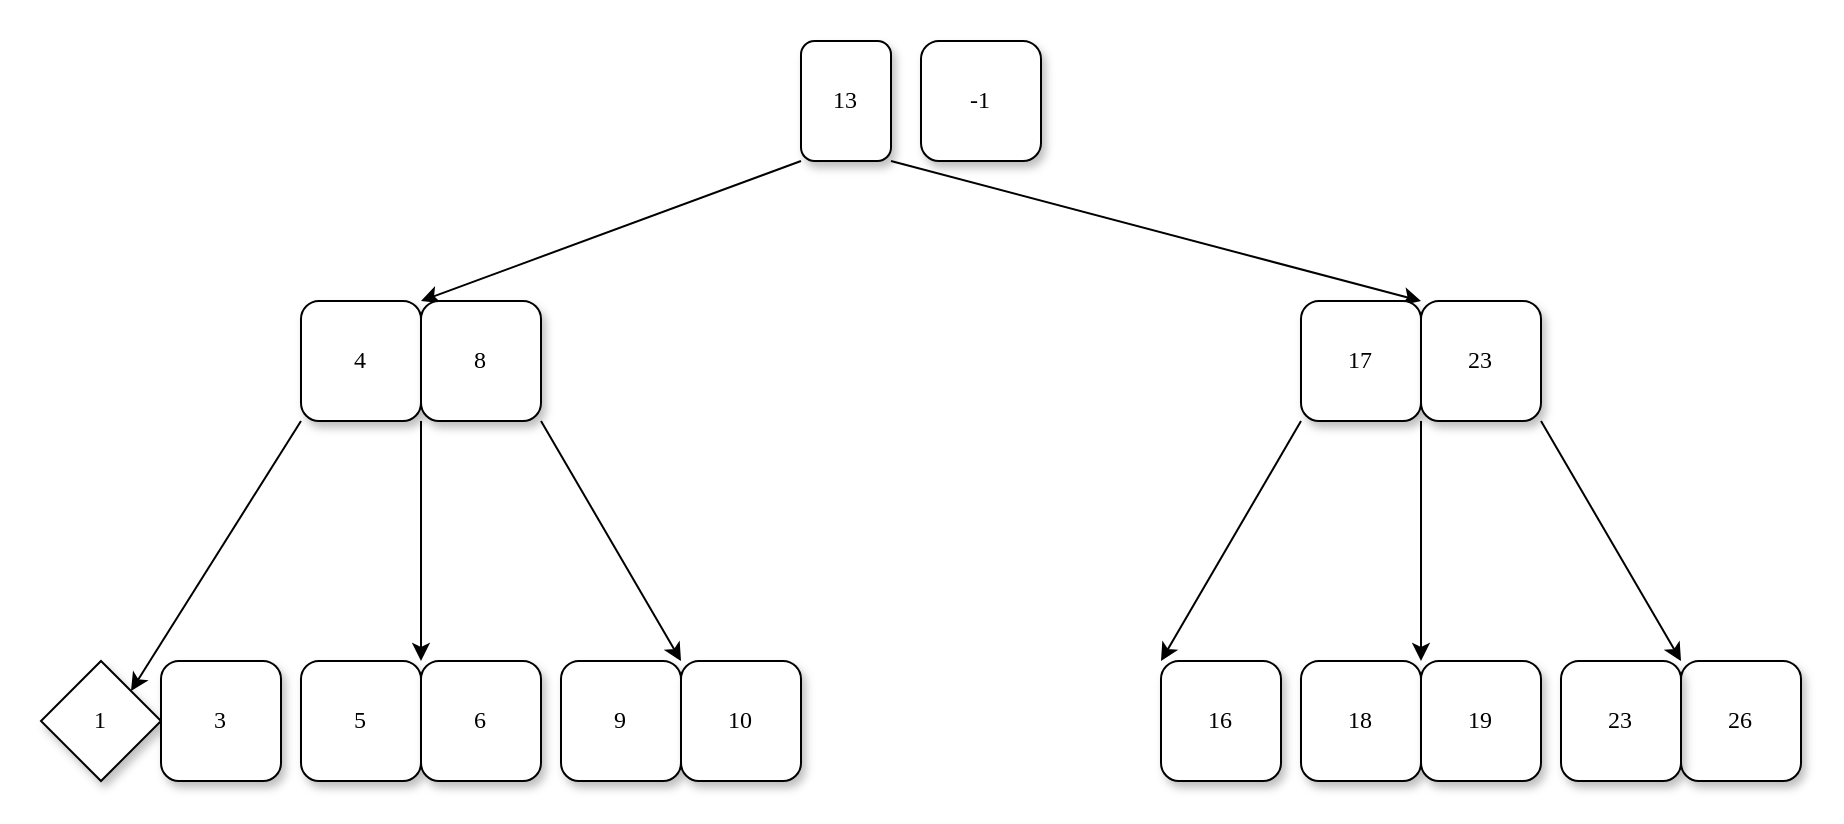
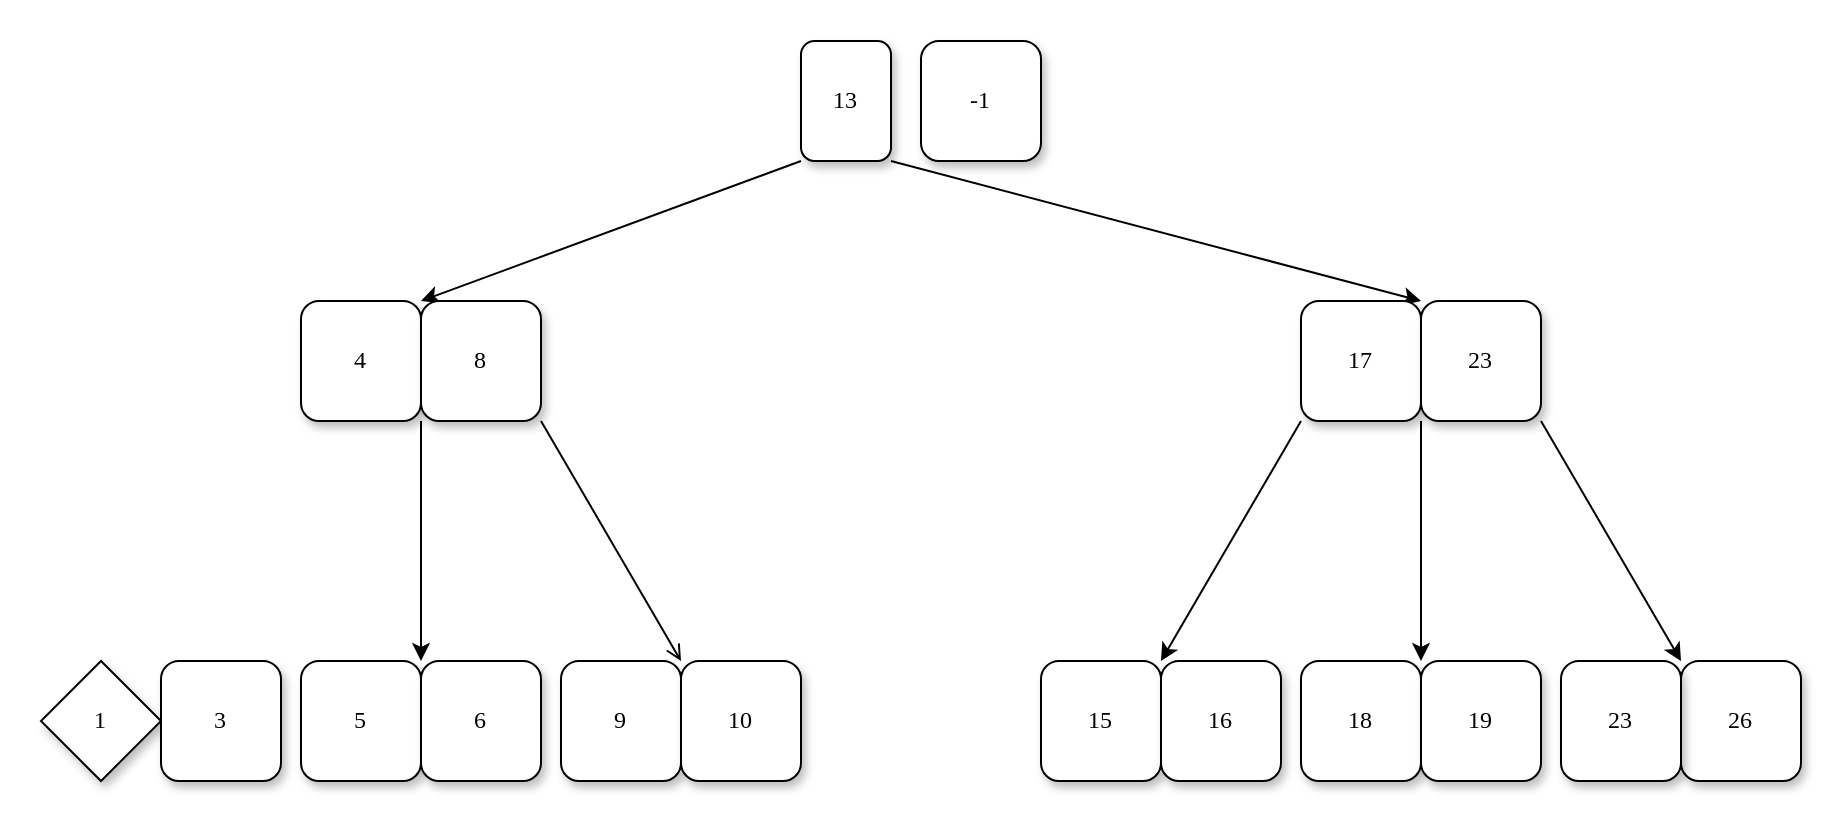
edge "4" -> "1": removed
edge "8" -> "9": arrowhead classic -> open
node "15": added
